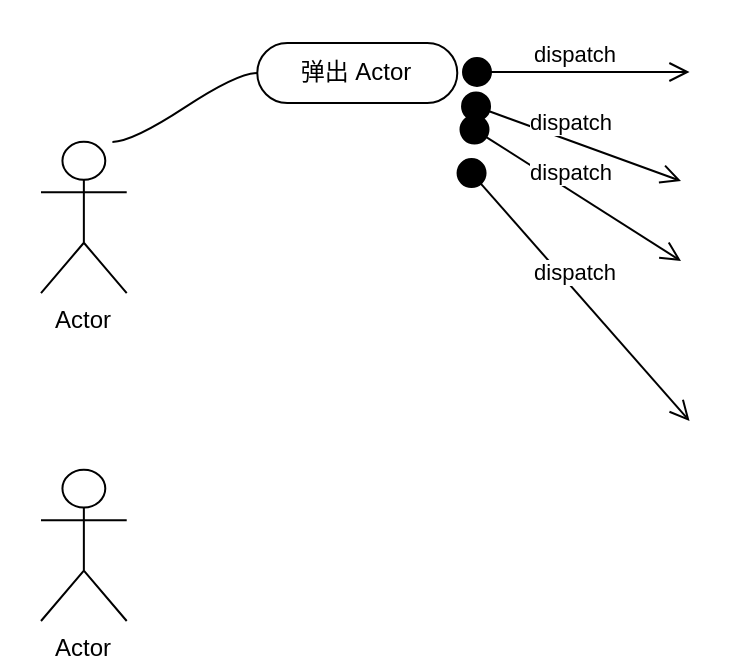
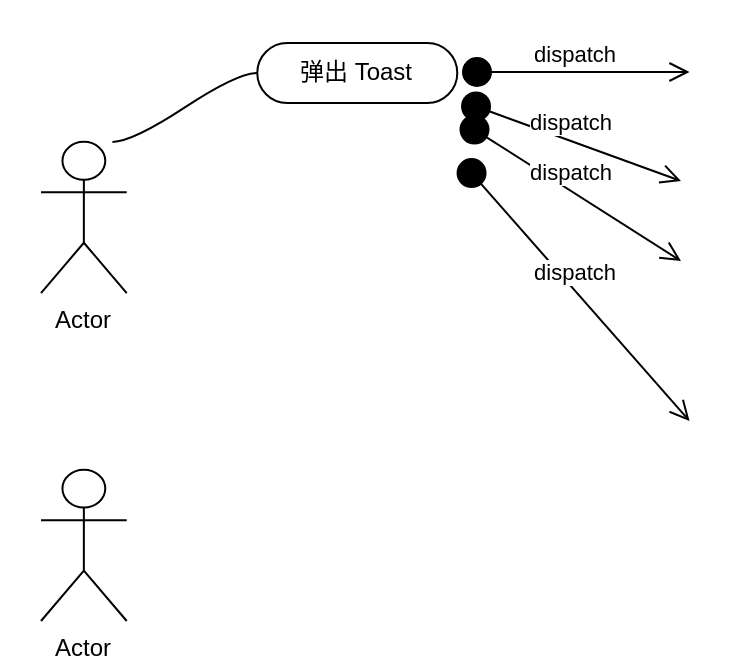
node "弹出 Actor": label "弹出 Actor" -> "弹出 Toast"
